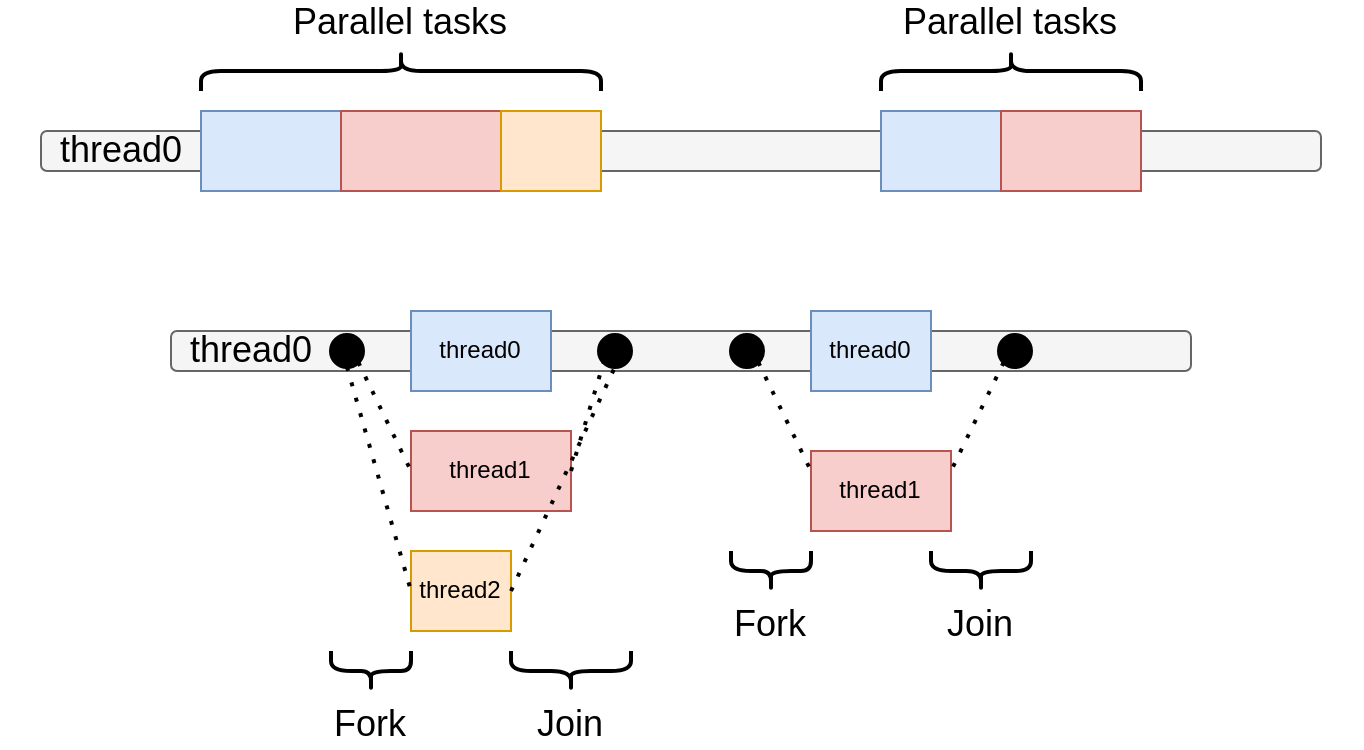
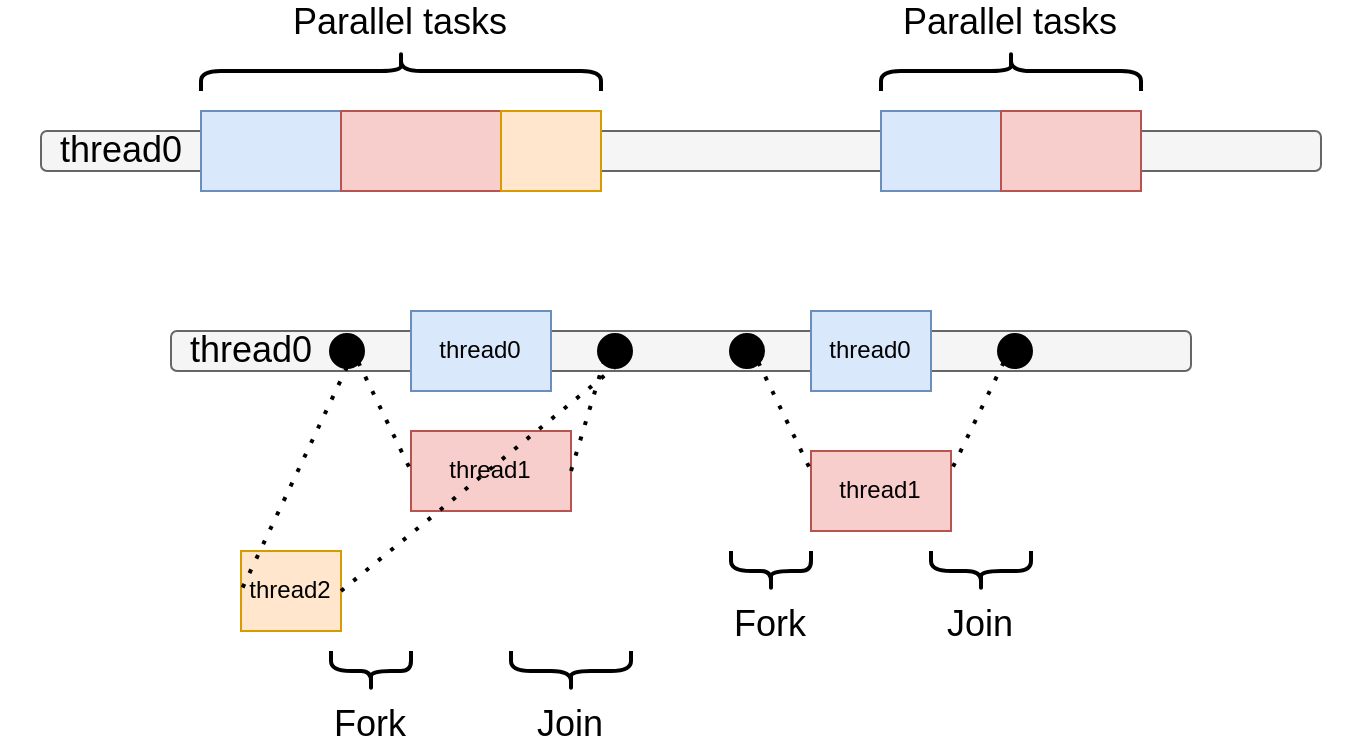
node "thread2": moved (461, 591) -> (291, 591)
